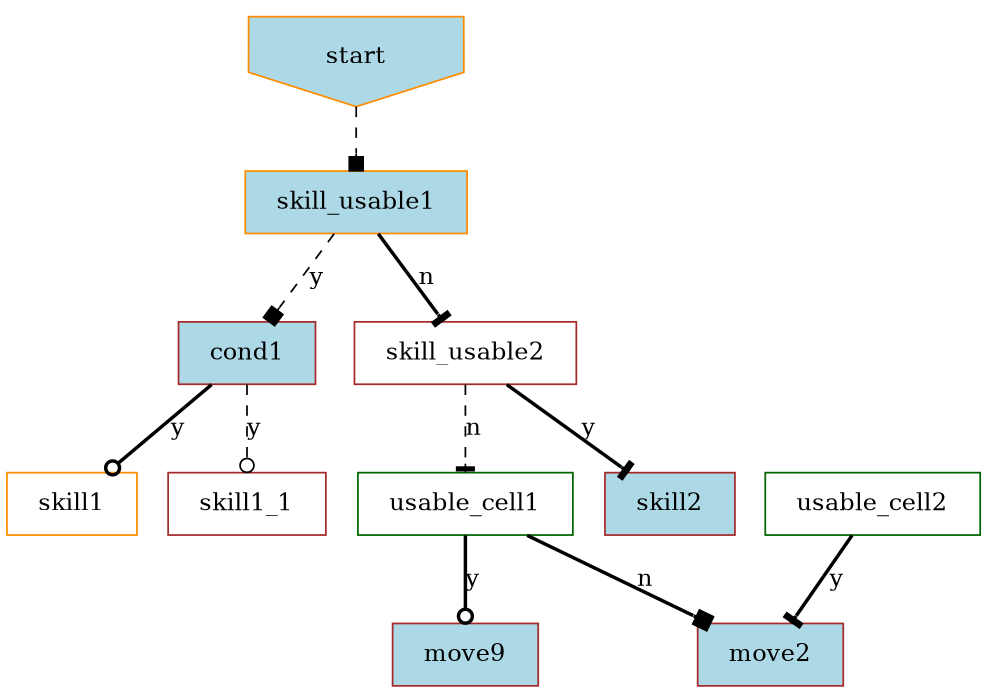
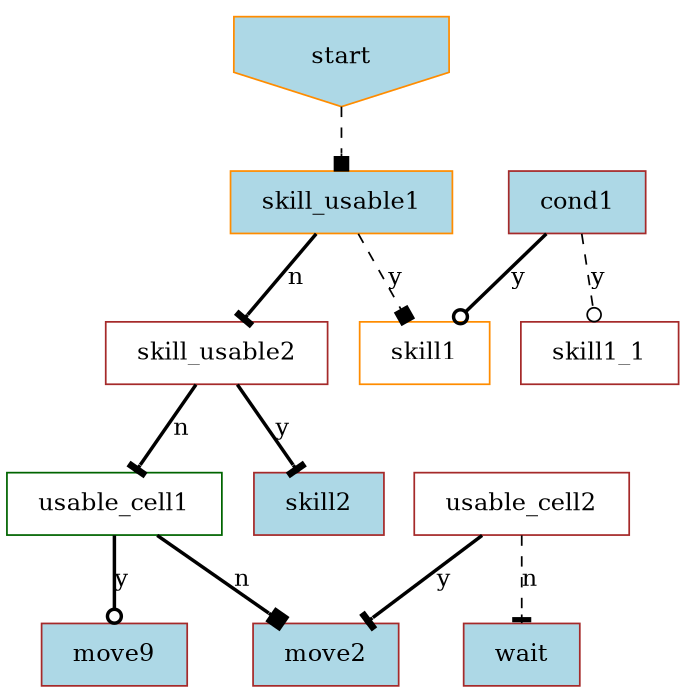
edge "skill_usable1" -> "cond1": now "skill_usable1" -> "skill1"
edge "skill_usable2" -> "usable_cell1": style dashed -> bold
node "usable_cell2": color darkgreen -> brown
node "wait": added
